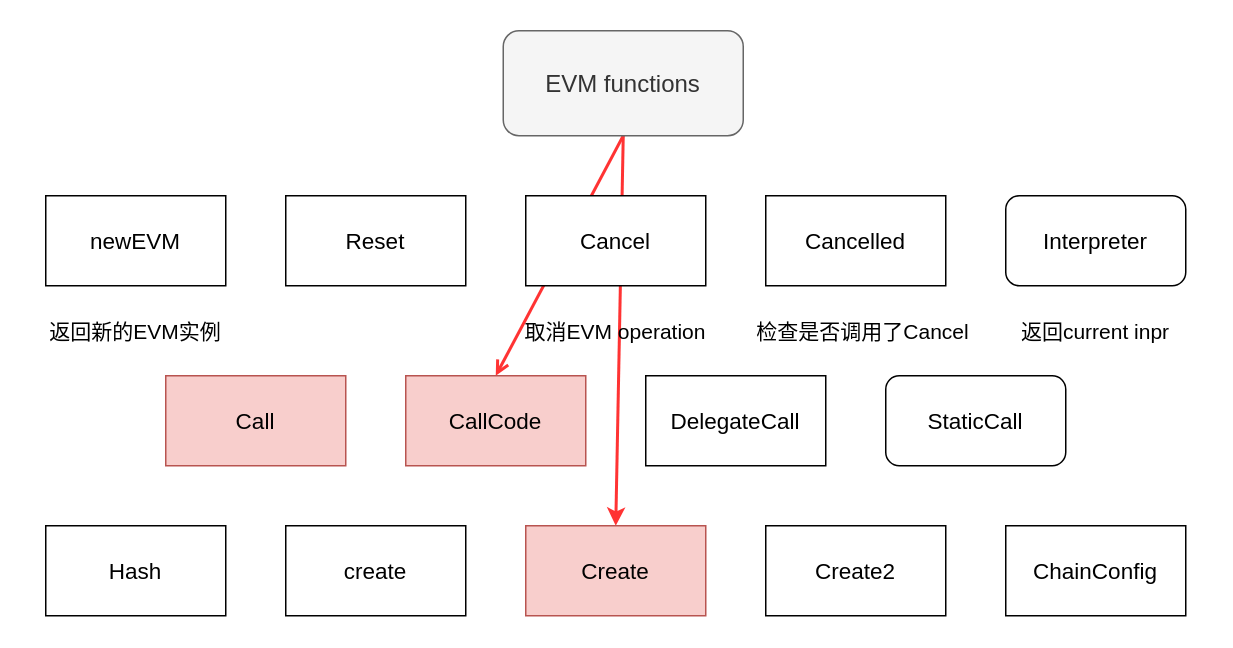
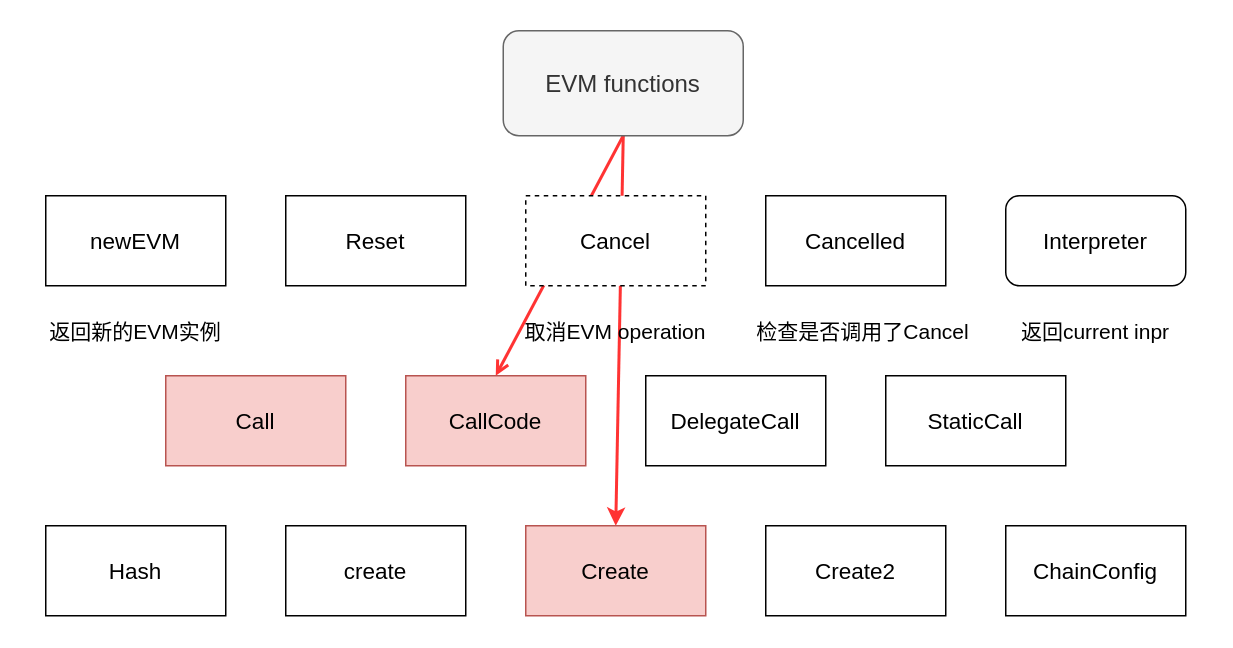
node "Cancel": style solid -> dashed
node "StaticCall": shape rounded rectangle -> rectangle
